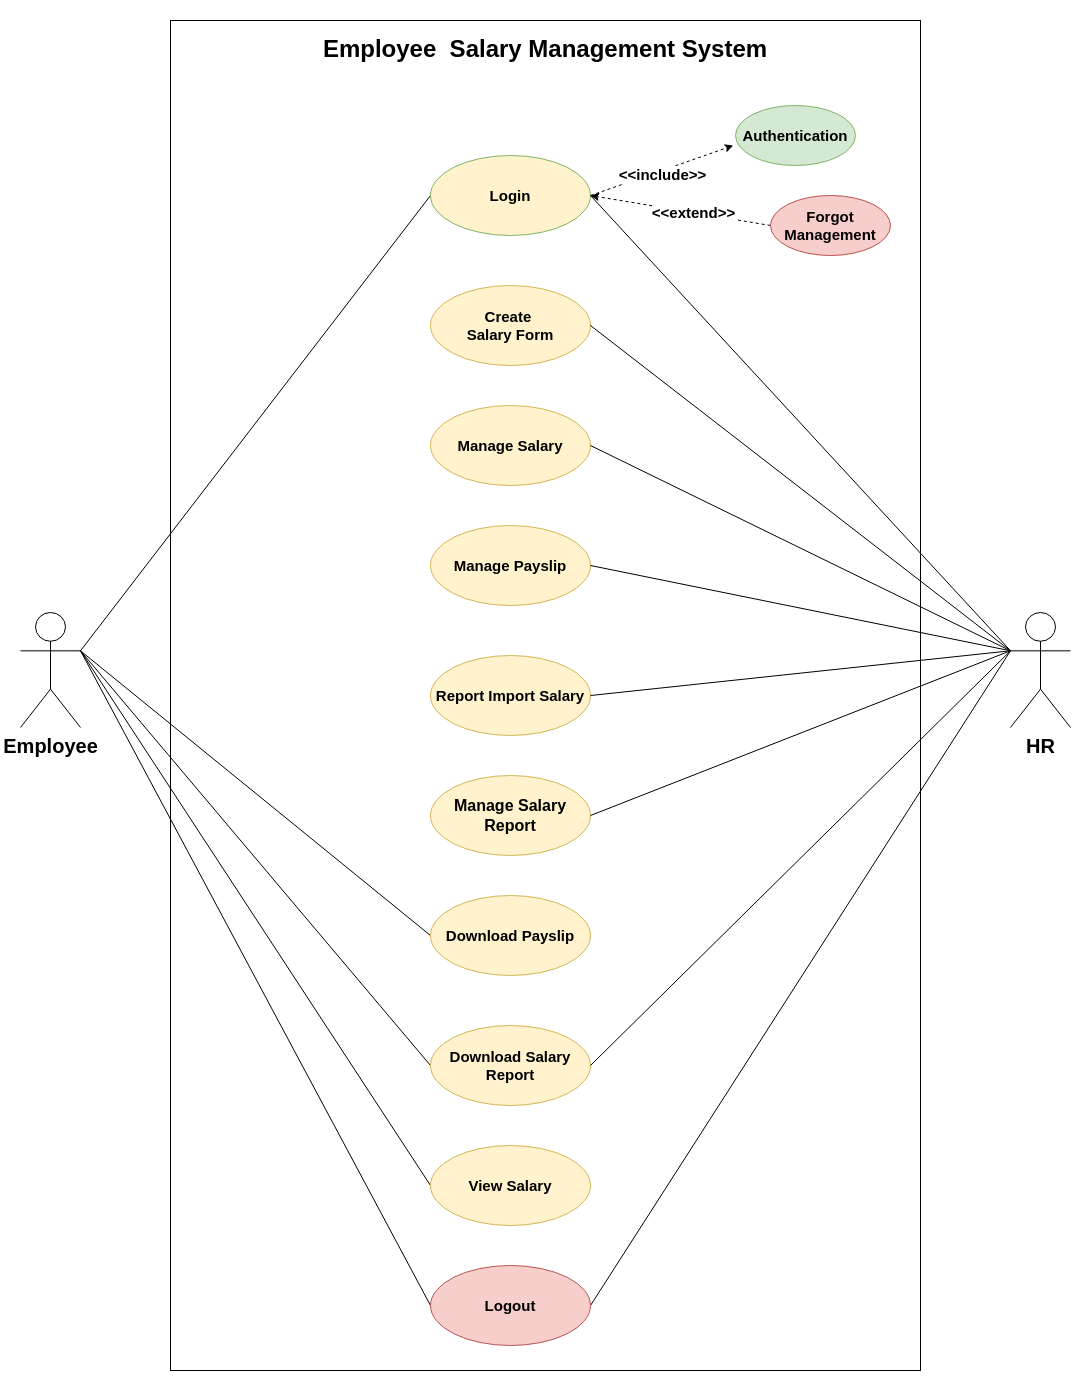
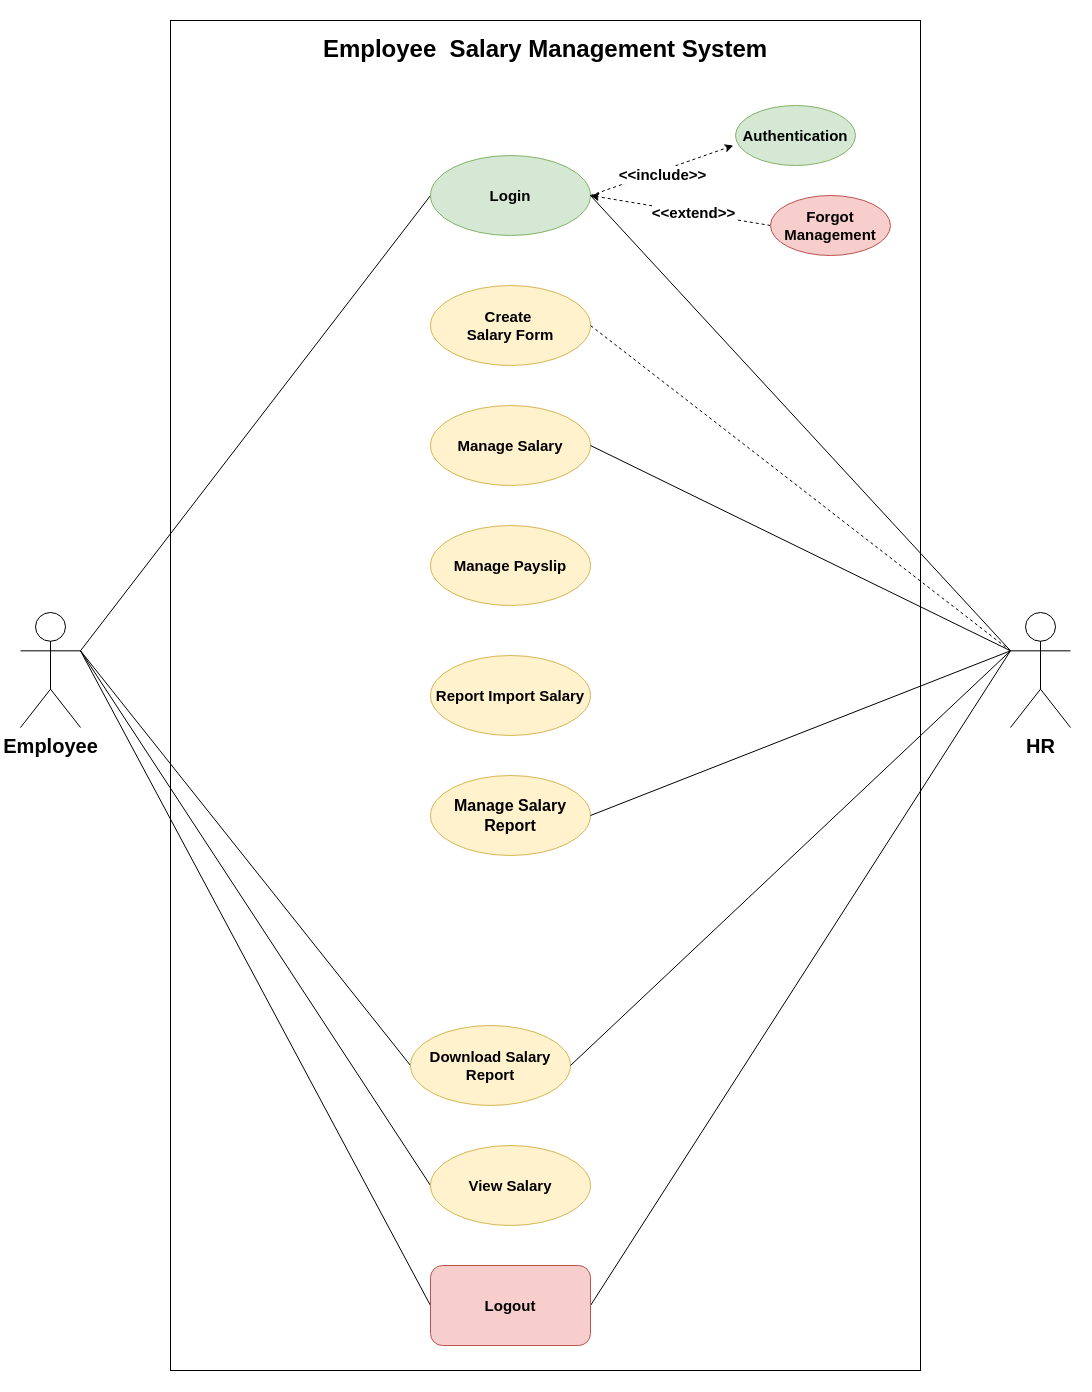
node "Login": fillcolor #fff2cc -> #d5e8d4
edge "Create Salary Form" -- "HR": style solid -> dashed
edge "Manage Payslip" -- "HR": removed
edge "HR" -- "Report Import Salary": removed
edge "Employee" -- "Download Payslip": removed
node "Download Payslip": removed
node "Download Salary Report": moved (511, 1066) -> (491, 1066)
node "Logout": shape ellipse -> rounded rectangle
